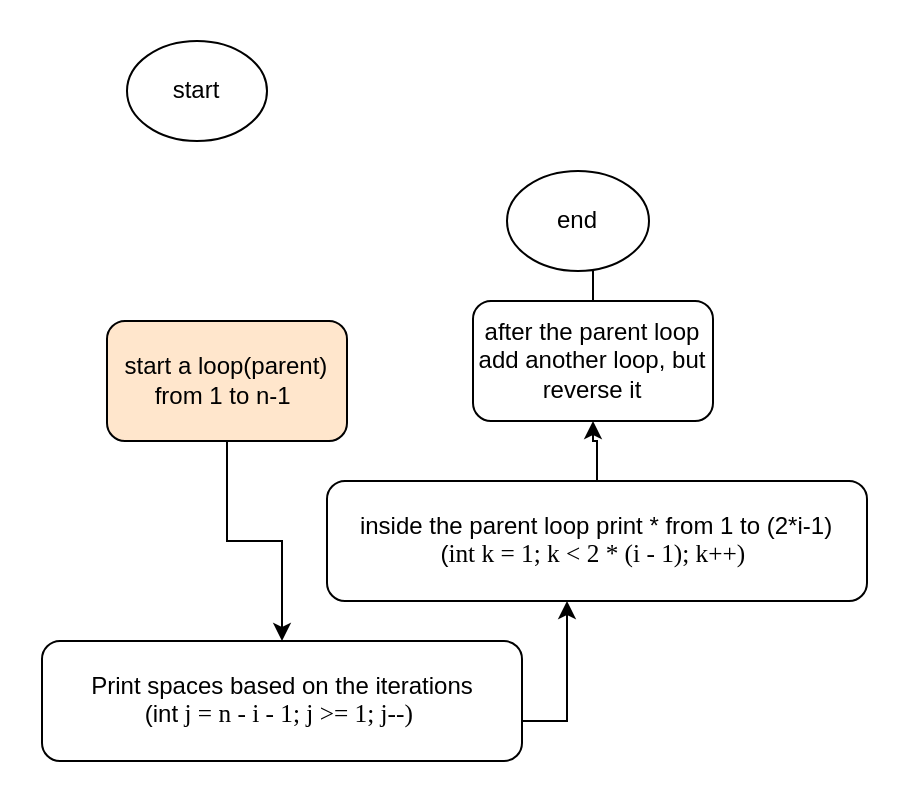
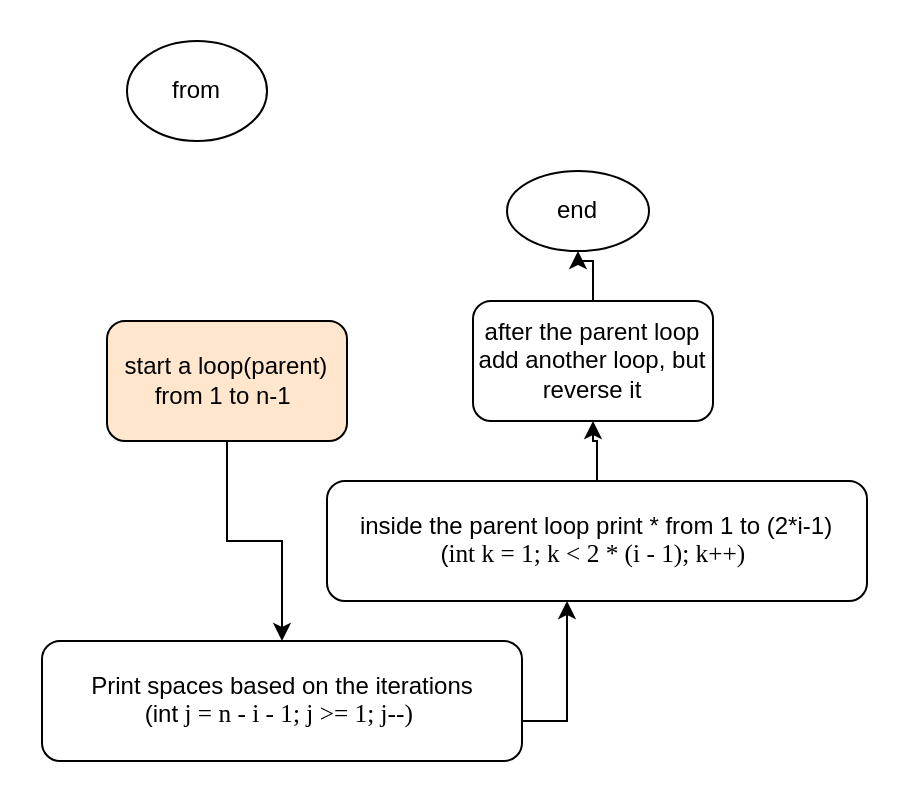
node "start": label "start" -> "from"
node "end": size 142x100 -> 142x80
